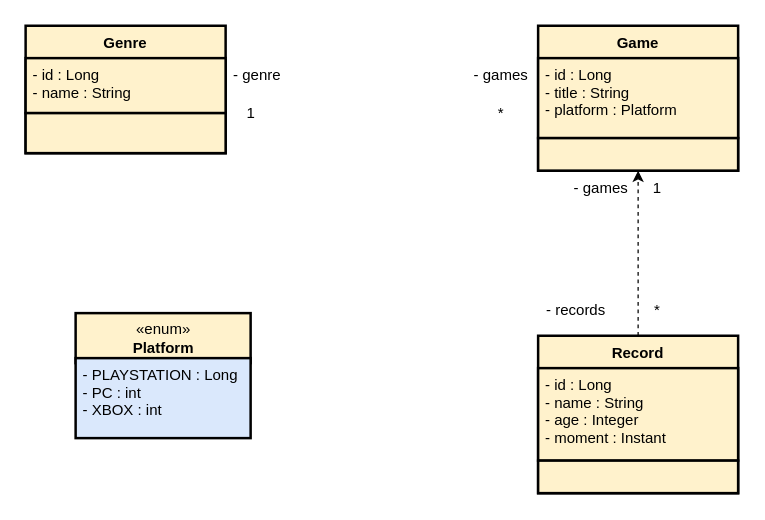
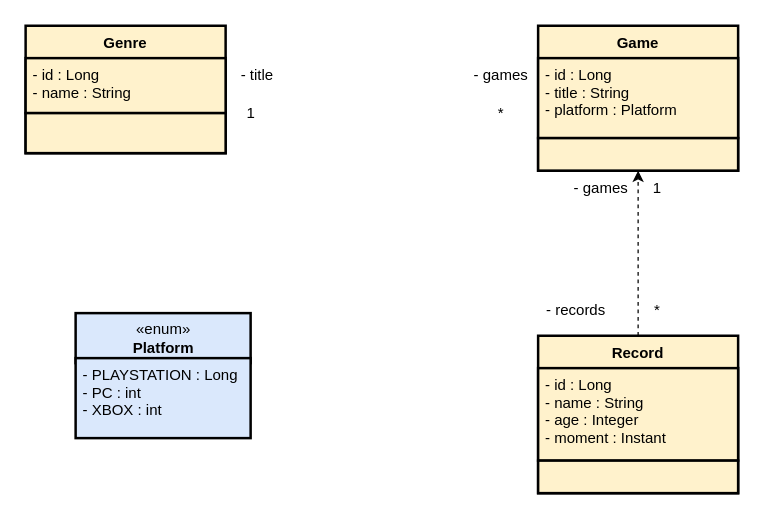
node "- genre": label "- genre" -> "- title"
node "«enum» Platform": fillcolor #fff2cc -> #dae8fc
